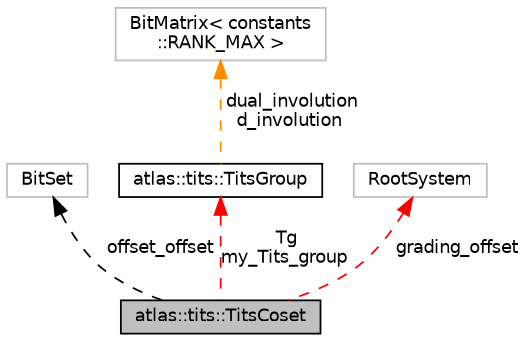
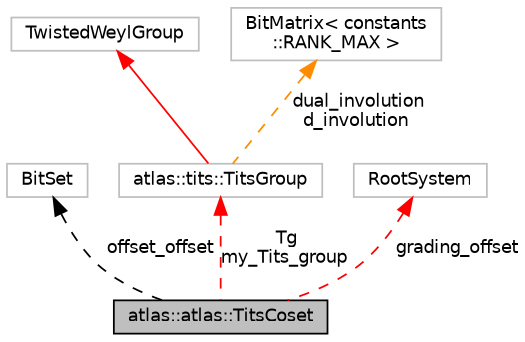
node "TwistedWeylGroup": added
node "atlas::tits::TitsGroup": color black -> grey75
node "atlas::tits::TitsCoset": label "atlas::tits::TitsCoset" -> "atlas::atlas::TitsCoset"
